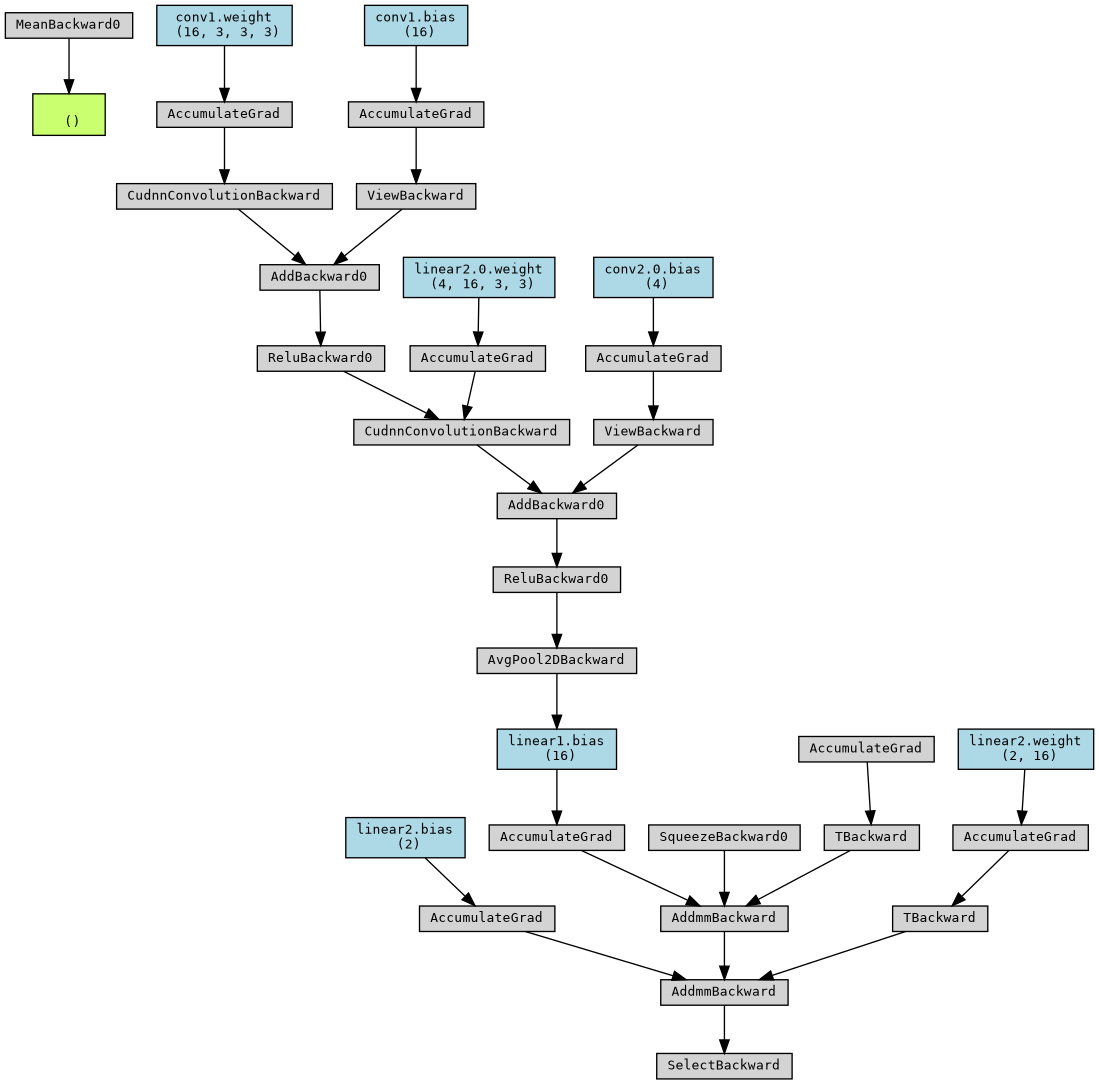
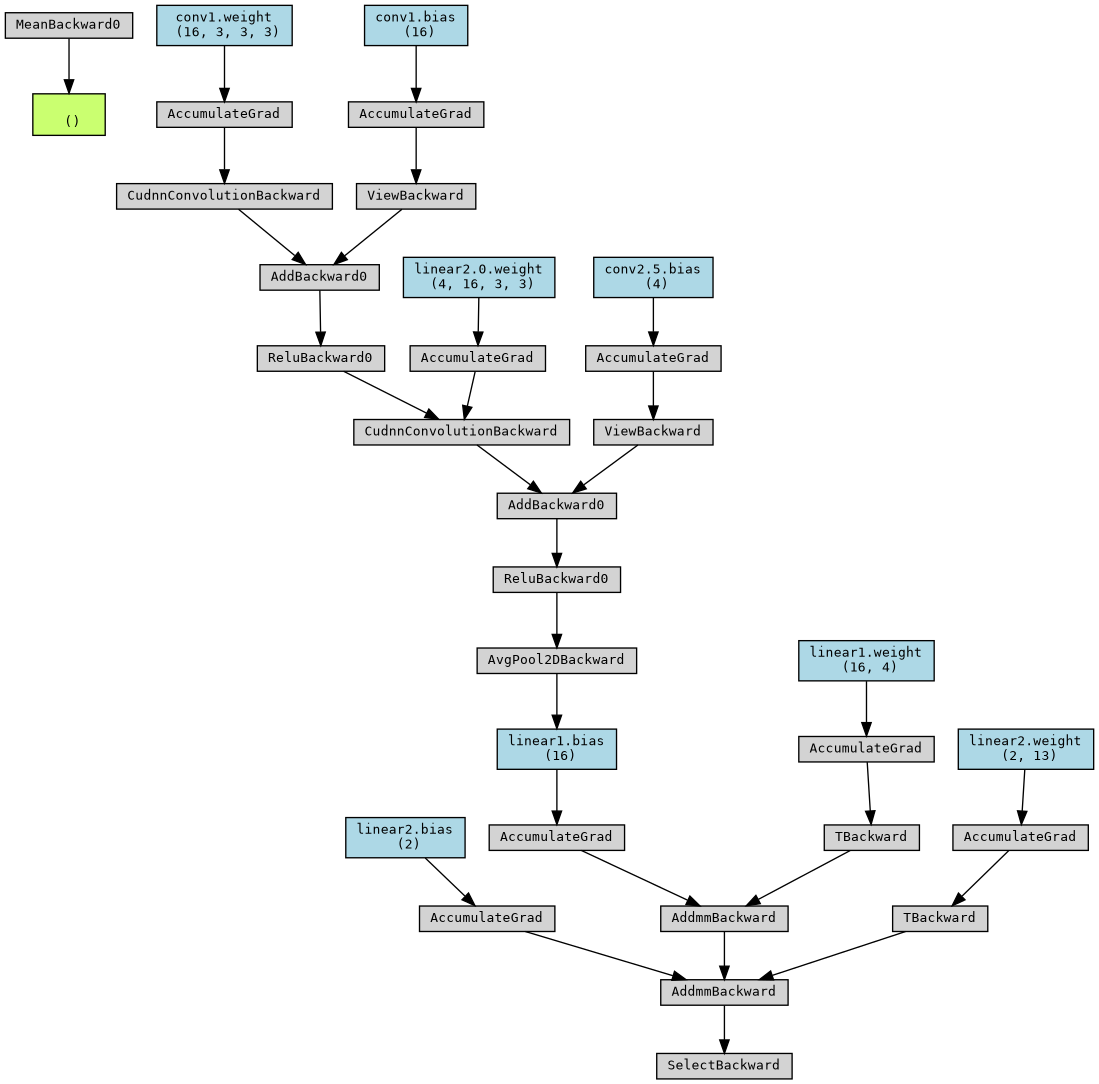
node "conv2.0.bias (4)": label "conv2.0.bias (4)" -> "conv2.5.bias (4)"
node "linear1.weight (16, 4)": added
node "linear2.weight (2, 16)": label "linear2.weight (2, 16)" -> "linear2.weight (2, 13)"
node "SqueezeBackward0": removed
